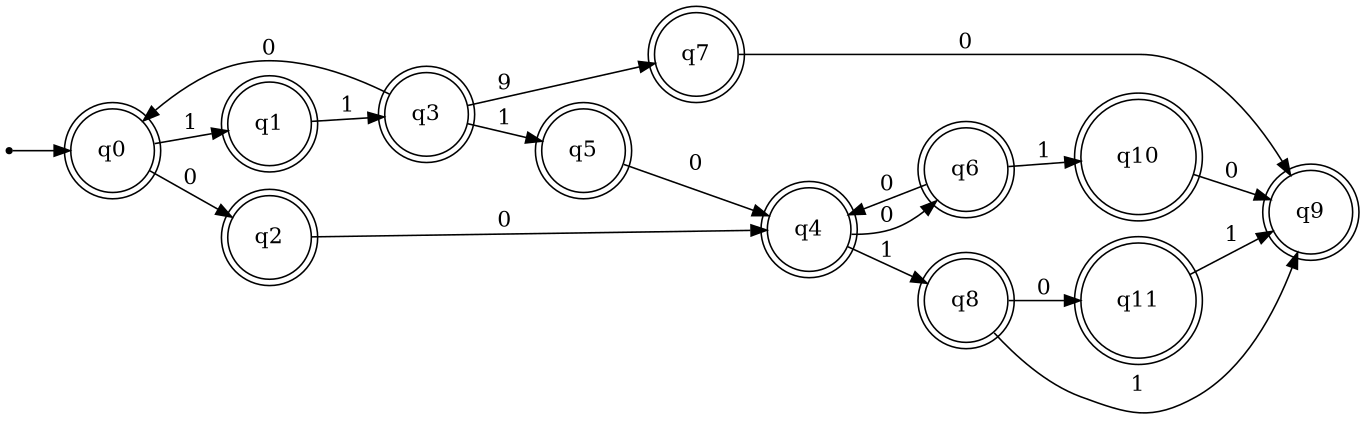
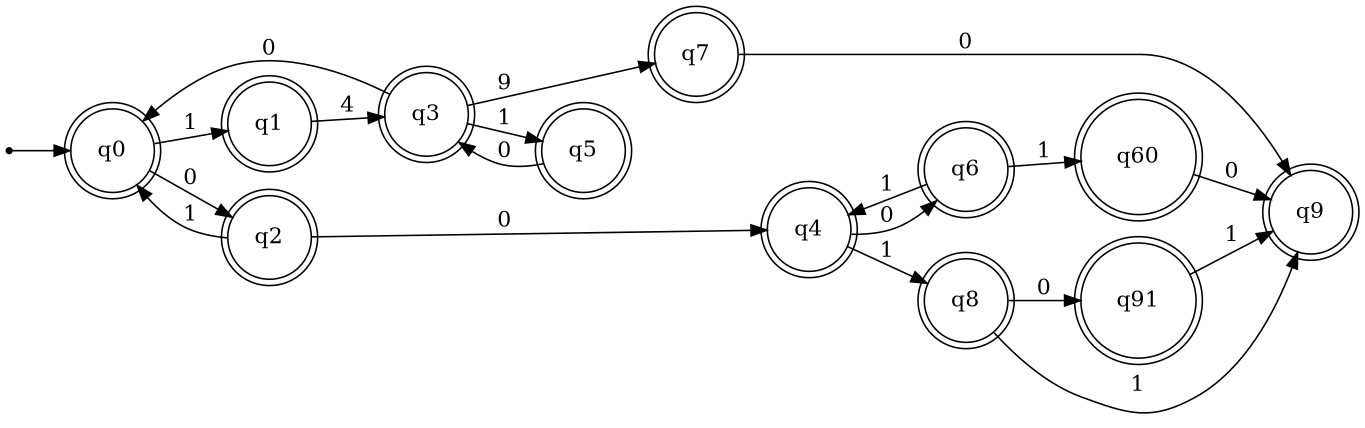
edge "q1" -> "q3": label "1" -> "4"
node "q10": label "q10" -> "q60"
edge "q6" -> "q4": label "0" -> "1"
edge "q5" -> "q4": now "q5" -> "q3"
edge "q2" -> "q0": added, label "1"
node "q11": label "q11" -> "q91"
